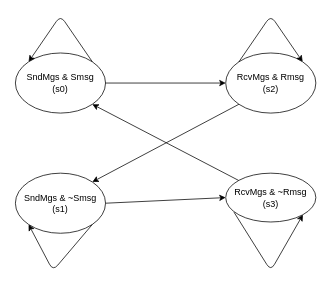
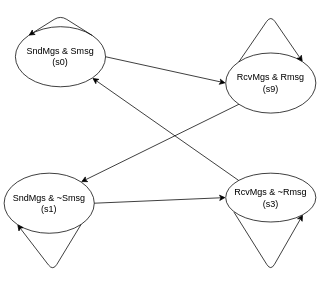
node "SndMgs & Smsg (s0)": moved (60, 83) -> (60, 57)
node "RcvMgs & Rmsg (s2)": label "RcvMgs & Rmsg (s2)" -> "RcvMgs & Rmsg (s9)"
node "SndMgs & ~Smsg (s1)": moved (60, 203) -> (49, 203)
